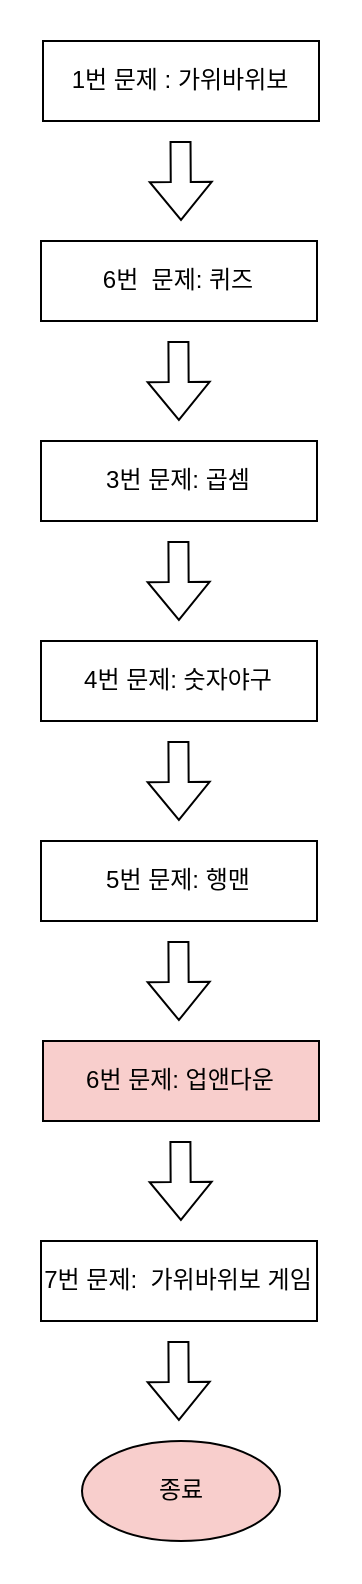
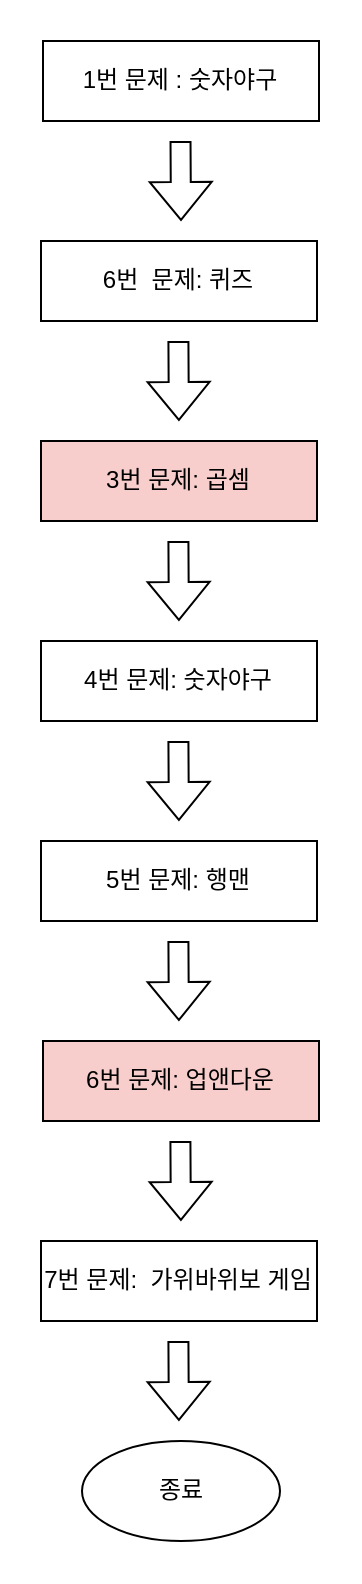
node "1번 문제 : 가위바위보": label "1번 문제 : 가위바위보" -> "1번 문제 : 숫자야구"
node "3번 문제: 곱셈": fillcolor #ffffff -> #f8cecc
node "종료": fillcolor #f8cecc -> #ffffff
